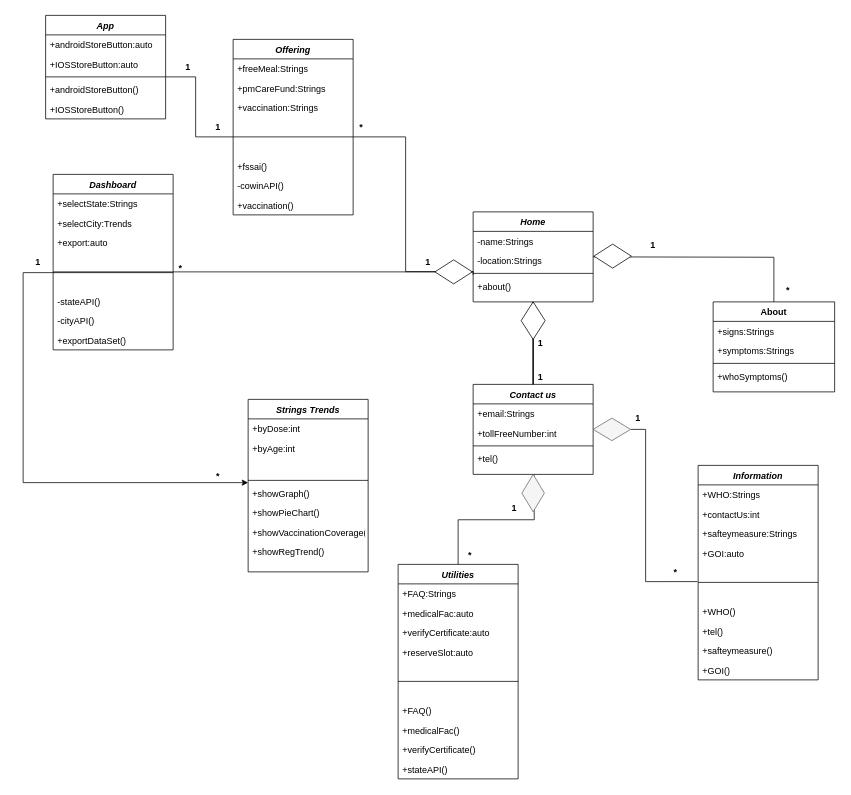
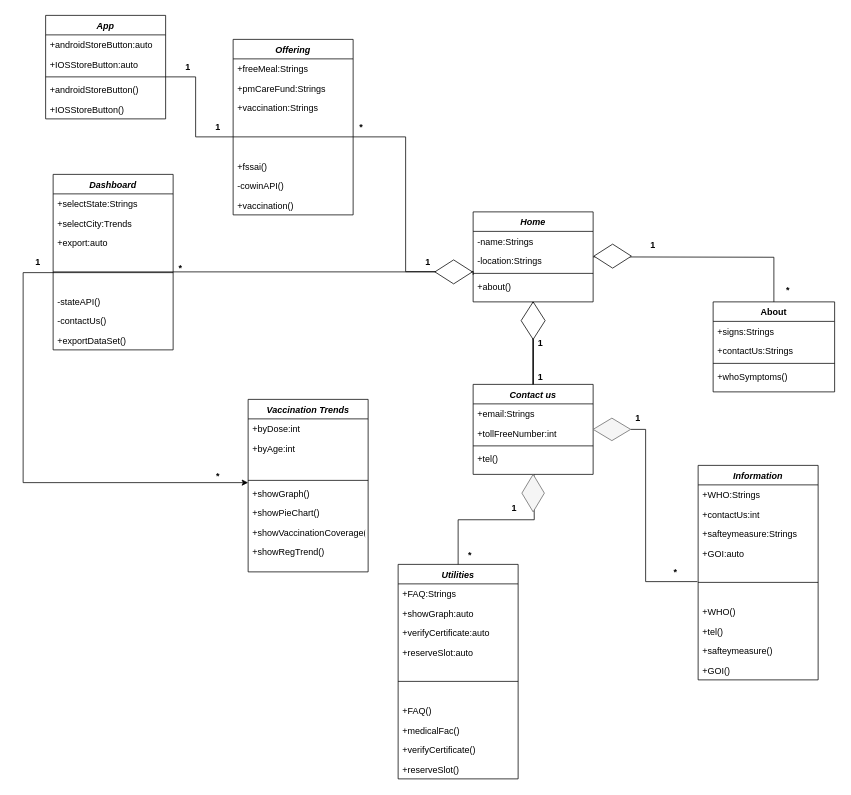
node "-cityAPI()": label "-cityAPI()" -> "-contactUs()"
node "+symptoms:Strings": label "+symptoms:Strings" -> "+contactUs:Strings"
node "Strings Trends": label "Strings Trends" -> "Vaccination Trends"
node "+medicalFac:auto": label "+medicalFac:auto" -> "+showGraph:auto"
node "+stateAPI()": label "+stateAPI()" -> "+reserveSlot()"
